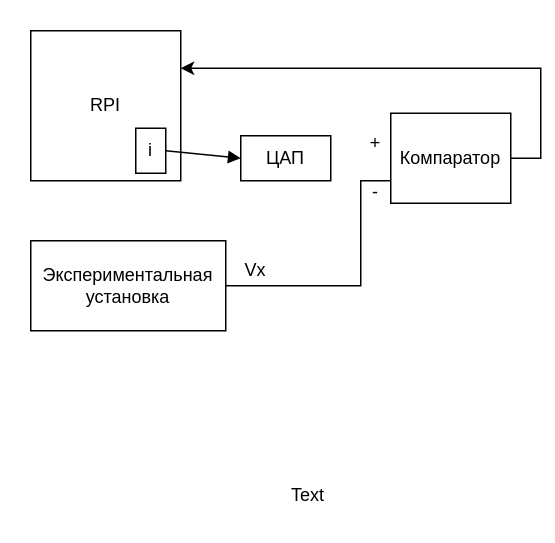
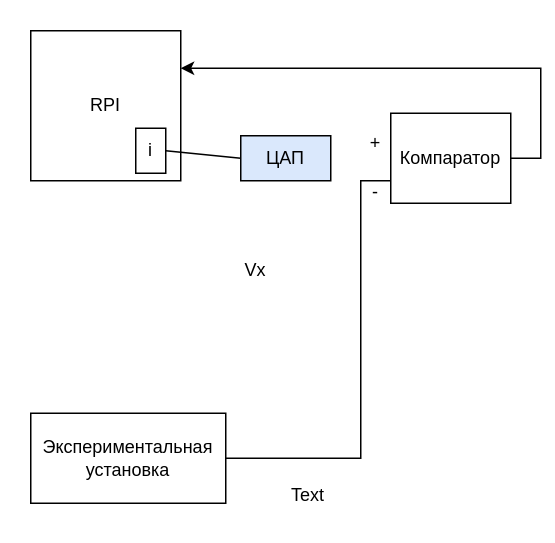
edge "i" -> "ЦАП": arrowhead block -> none
node "ЦАП": fillcolor #ffffff -> #dae8fc
node "Экспериментальная установка": moved (128, 286) -> (128, 458)
